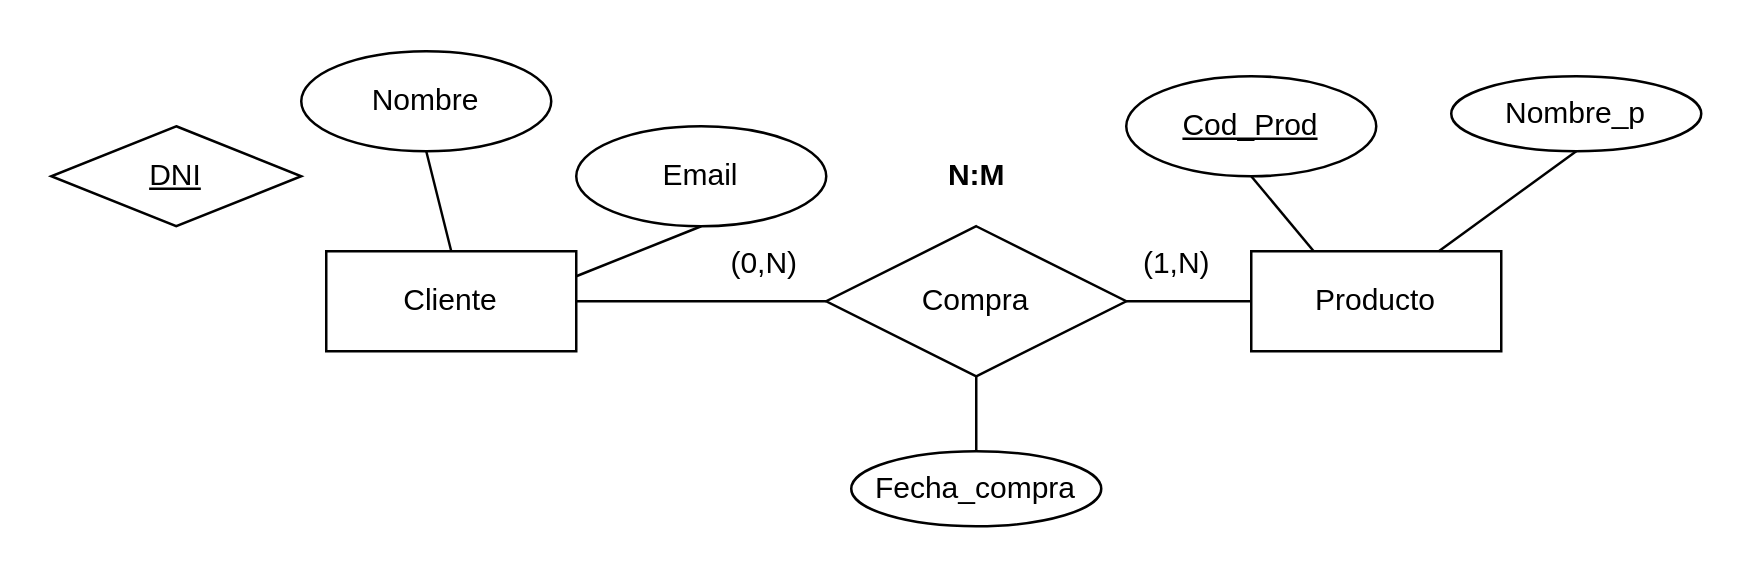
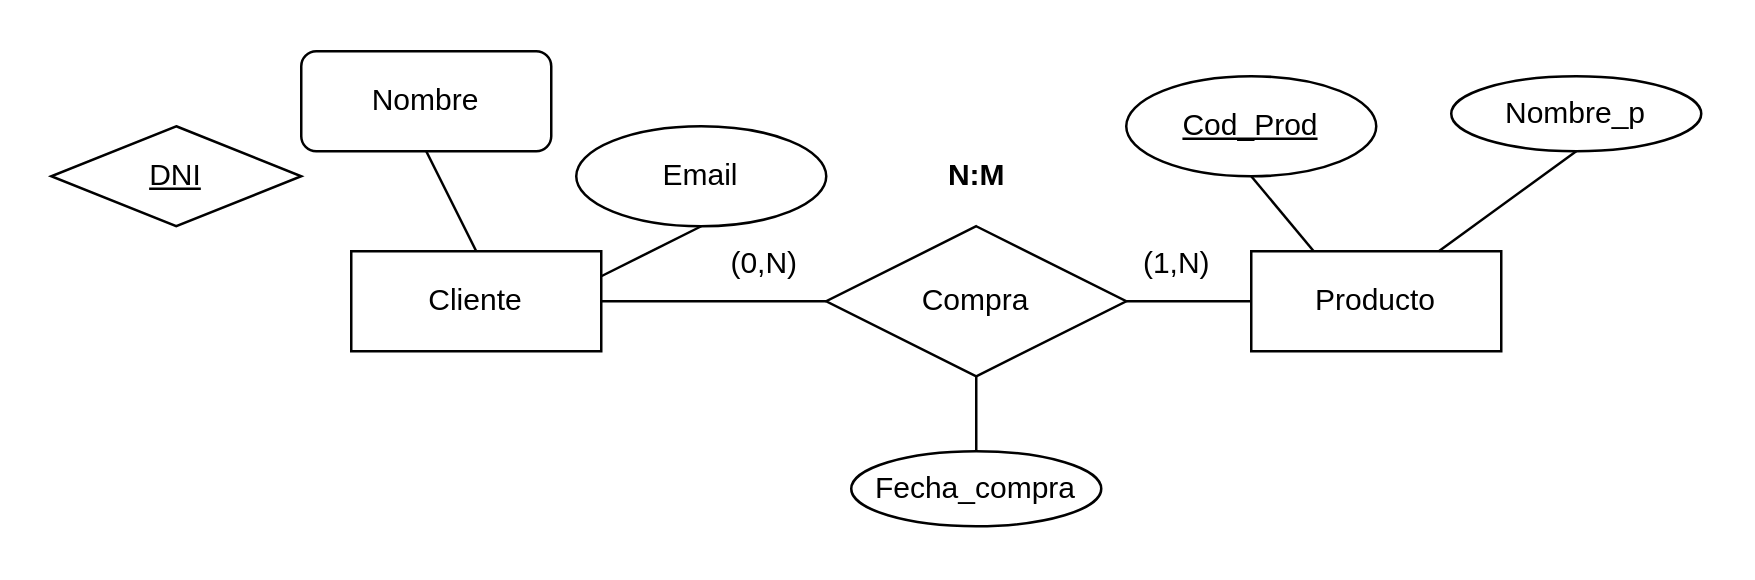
node "Nombre": shape ellipse -> rounded rectangle
node "Cliente": moved (451, 301) -> (476, 301)
